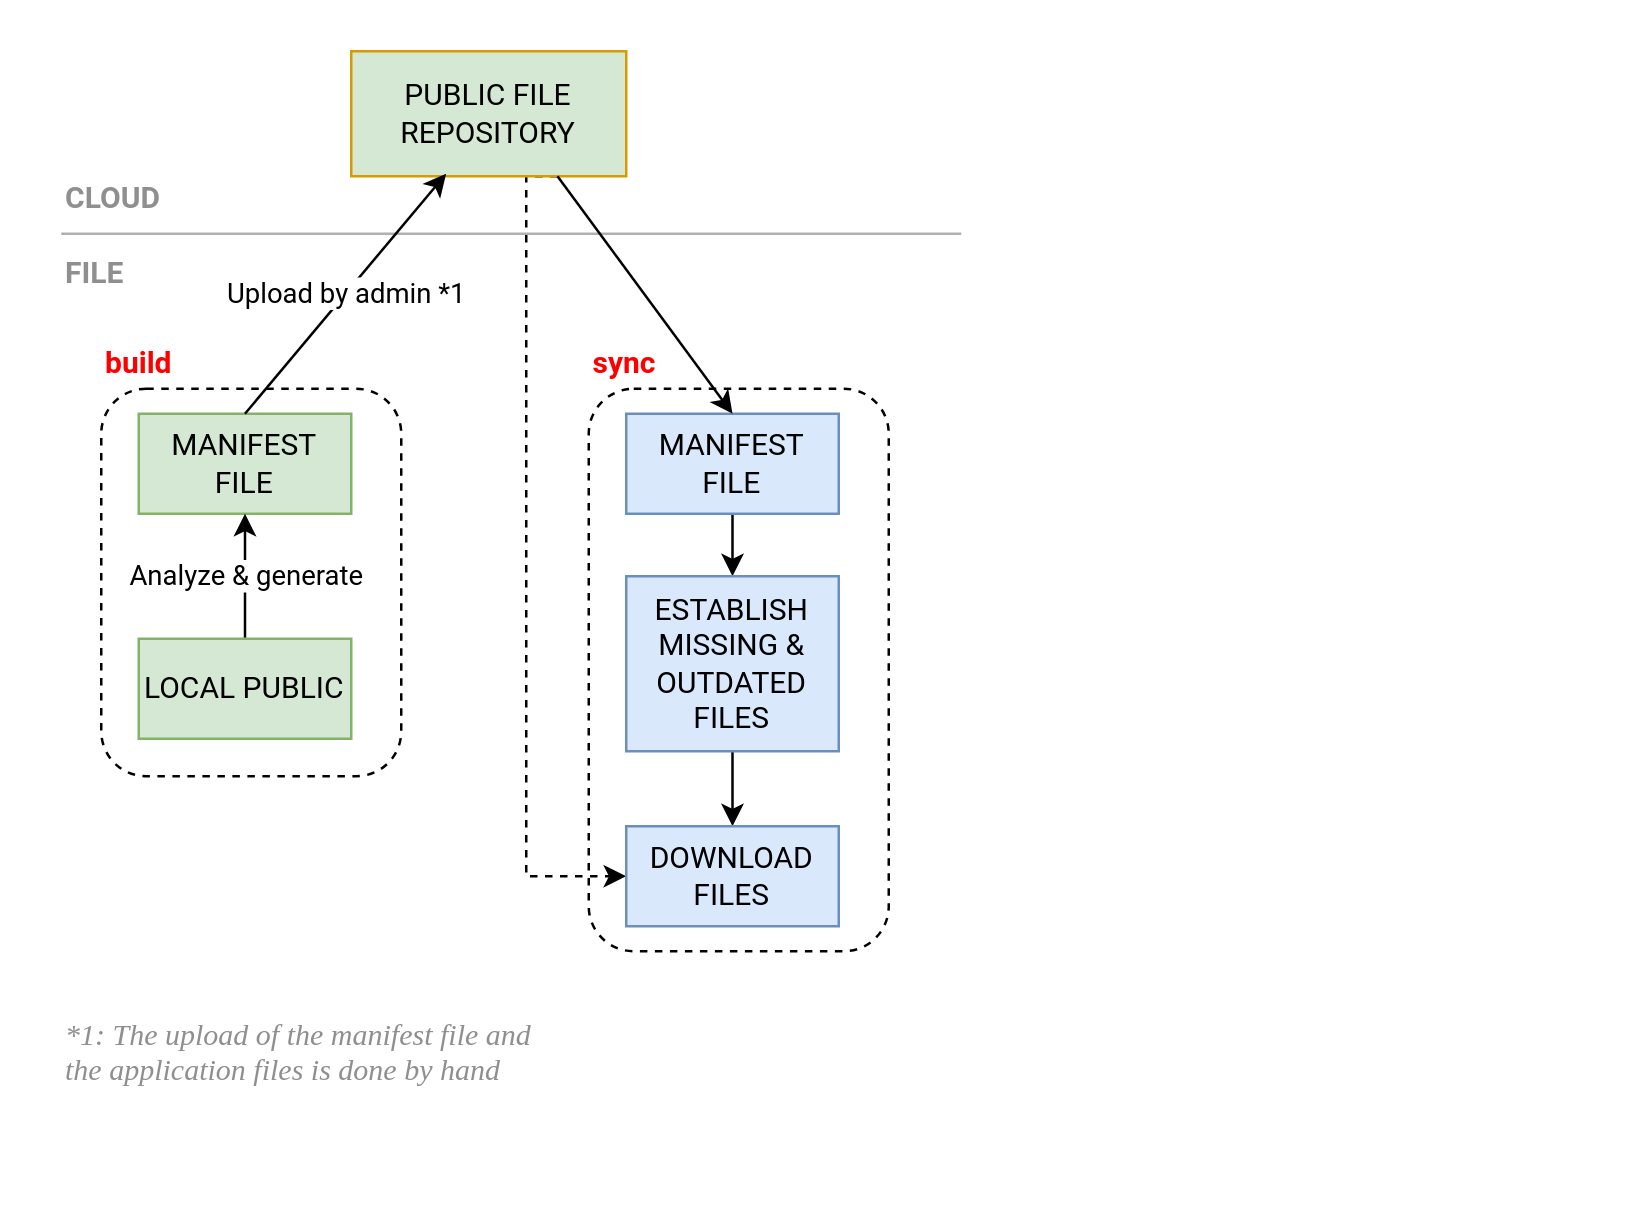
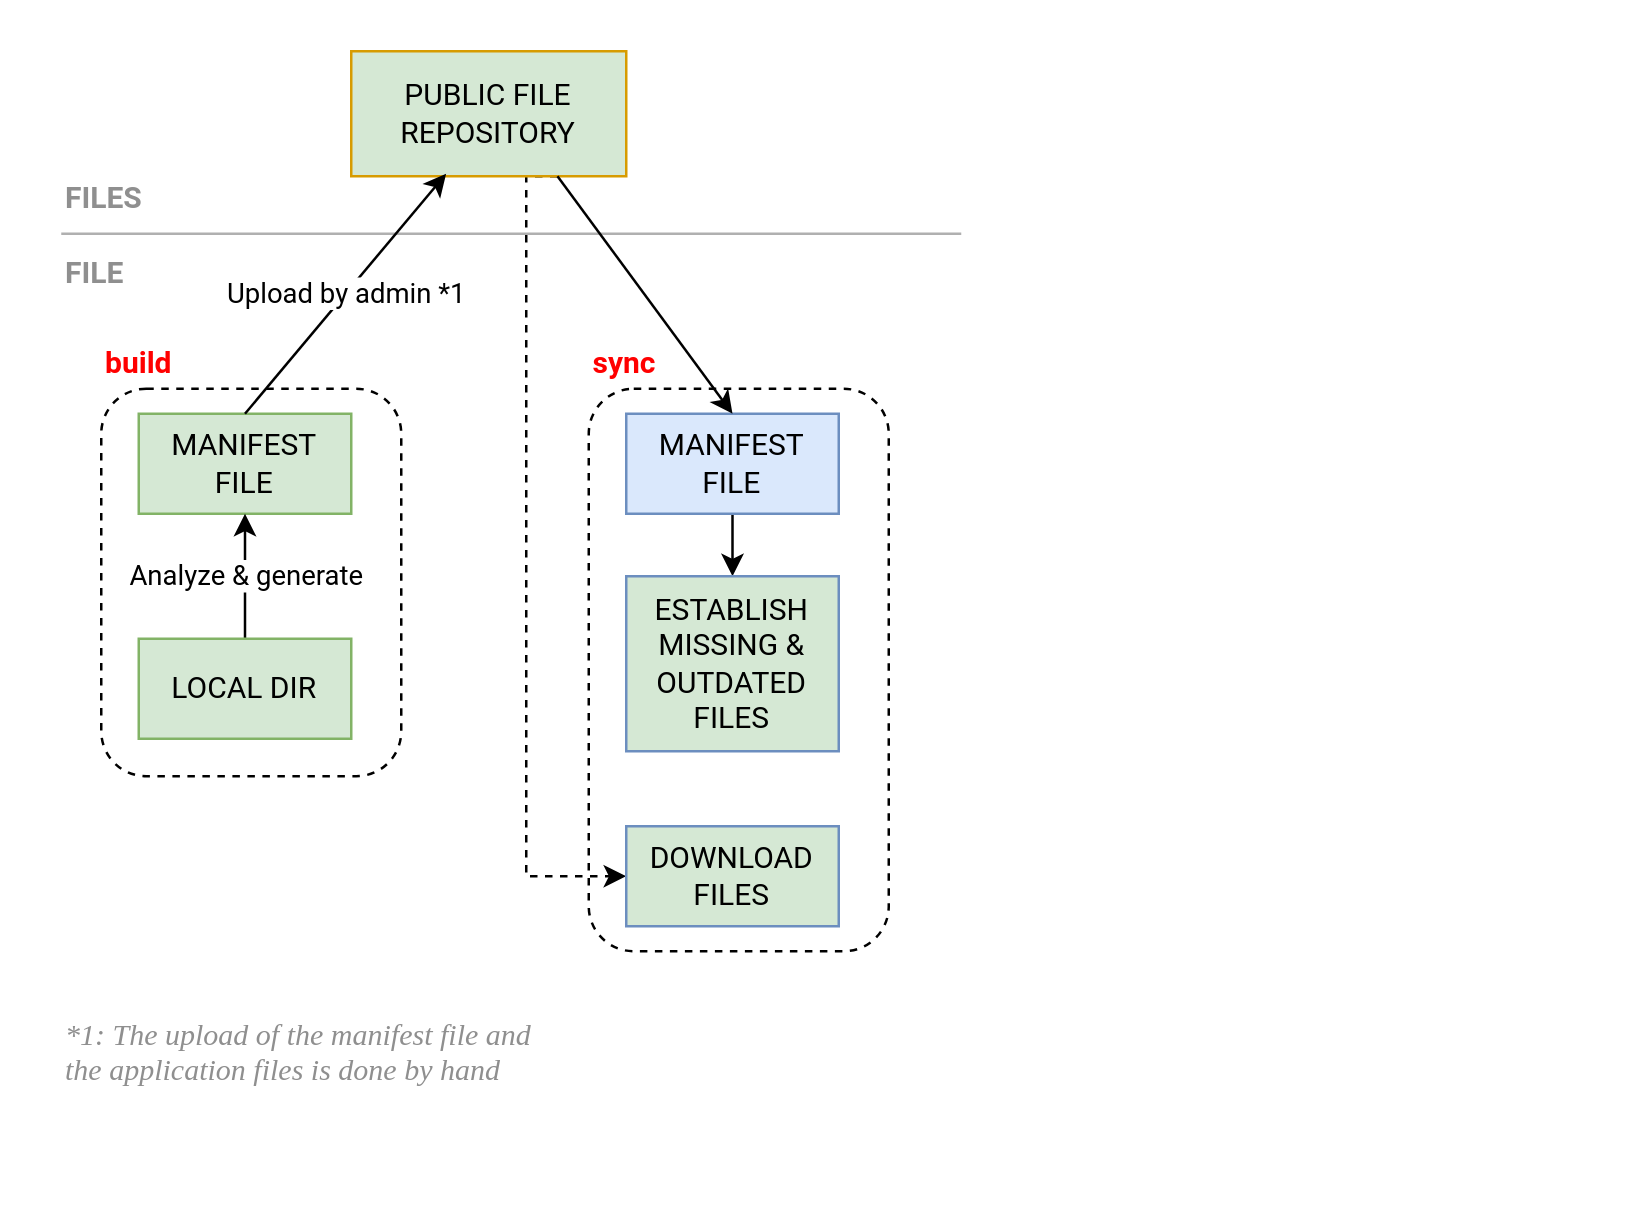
node "CLOUD": label "CLOUD" -> "FILES"
node "ESTABLISH MISSING & OUTDATED FILES": fillcolor #dae8fc -> #d5e8d4
node "LOCAL PUBLIC": label "LOCAL PUBLIC" -> "LOCAL DIR"
edge "ESTABLISH MISSING & OUTDATED FILES" -> "DOWNLOAD FILES": removed
node "DOWNLOAD FILES": fillcolor #dae8fc -> #d5e8d4
